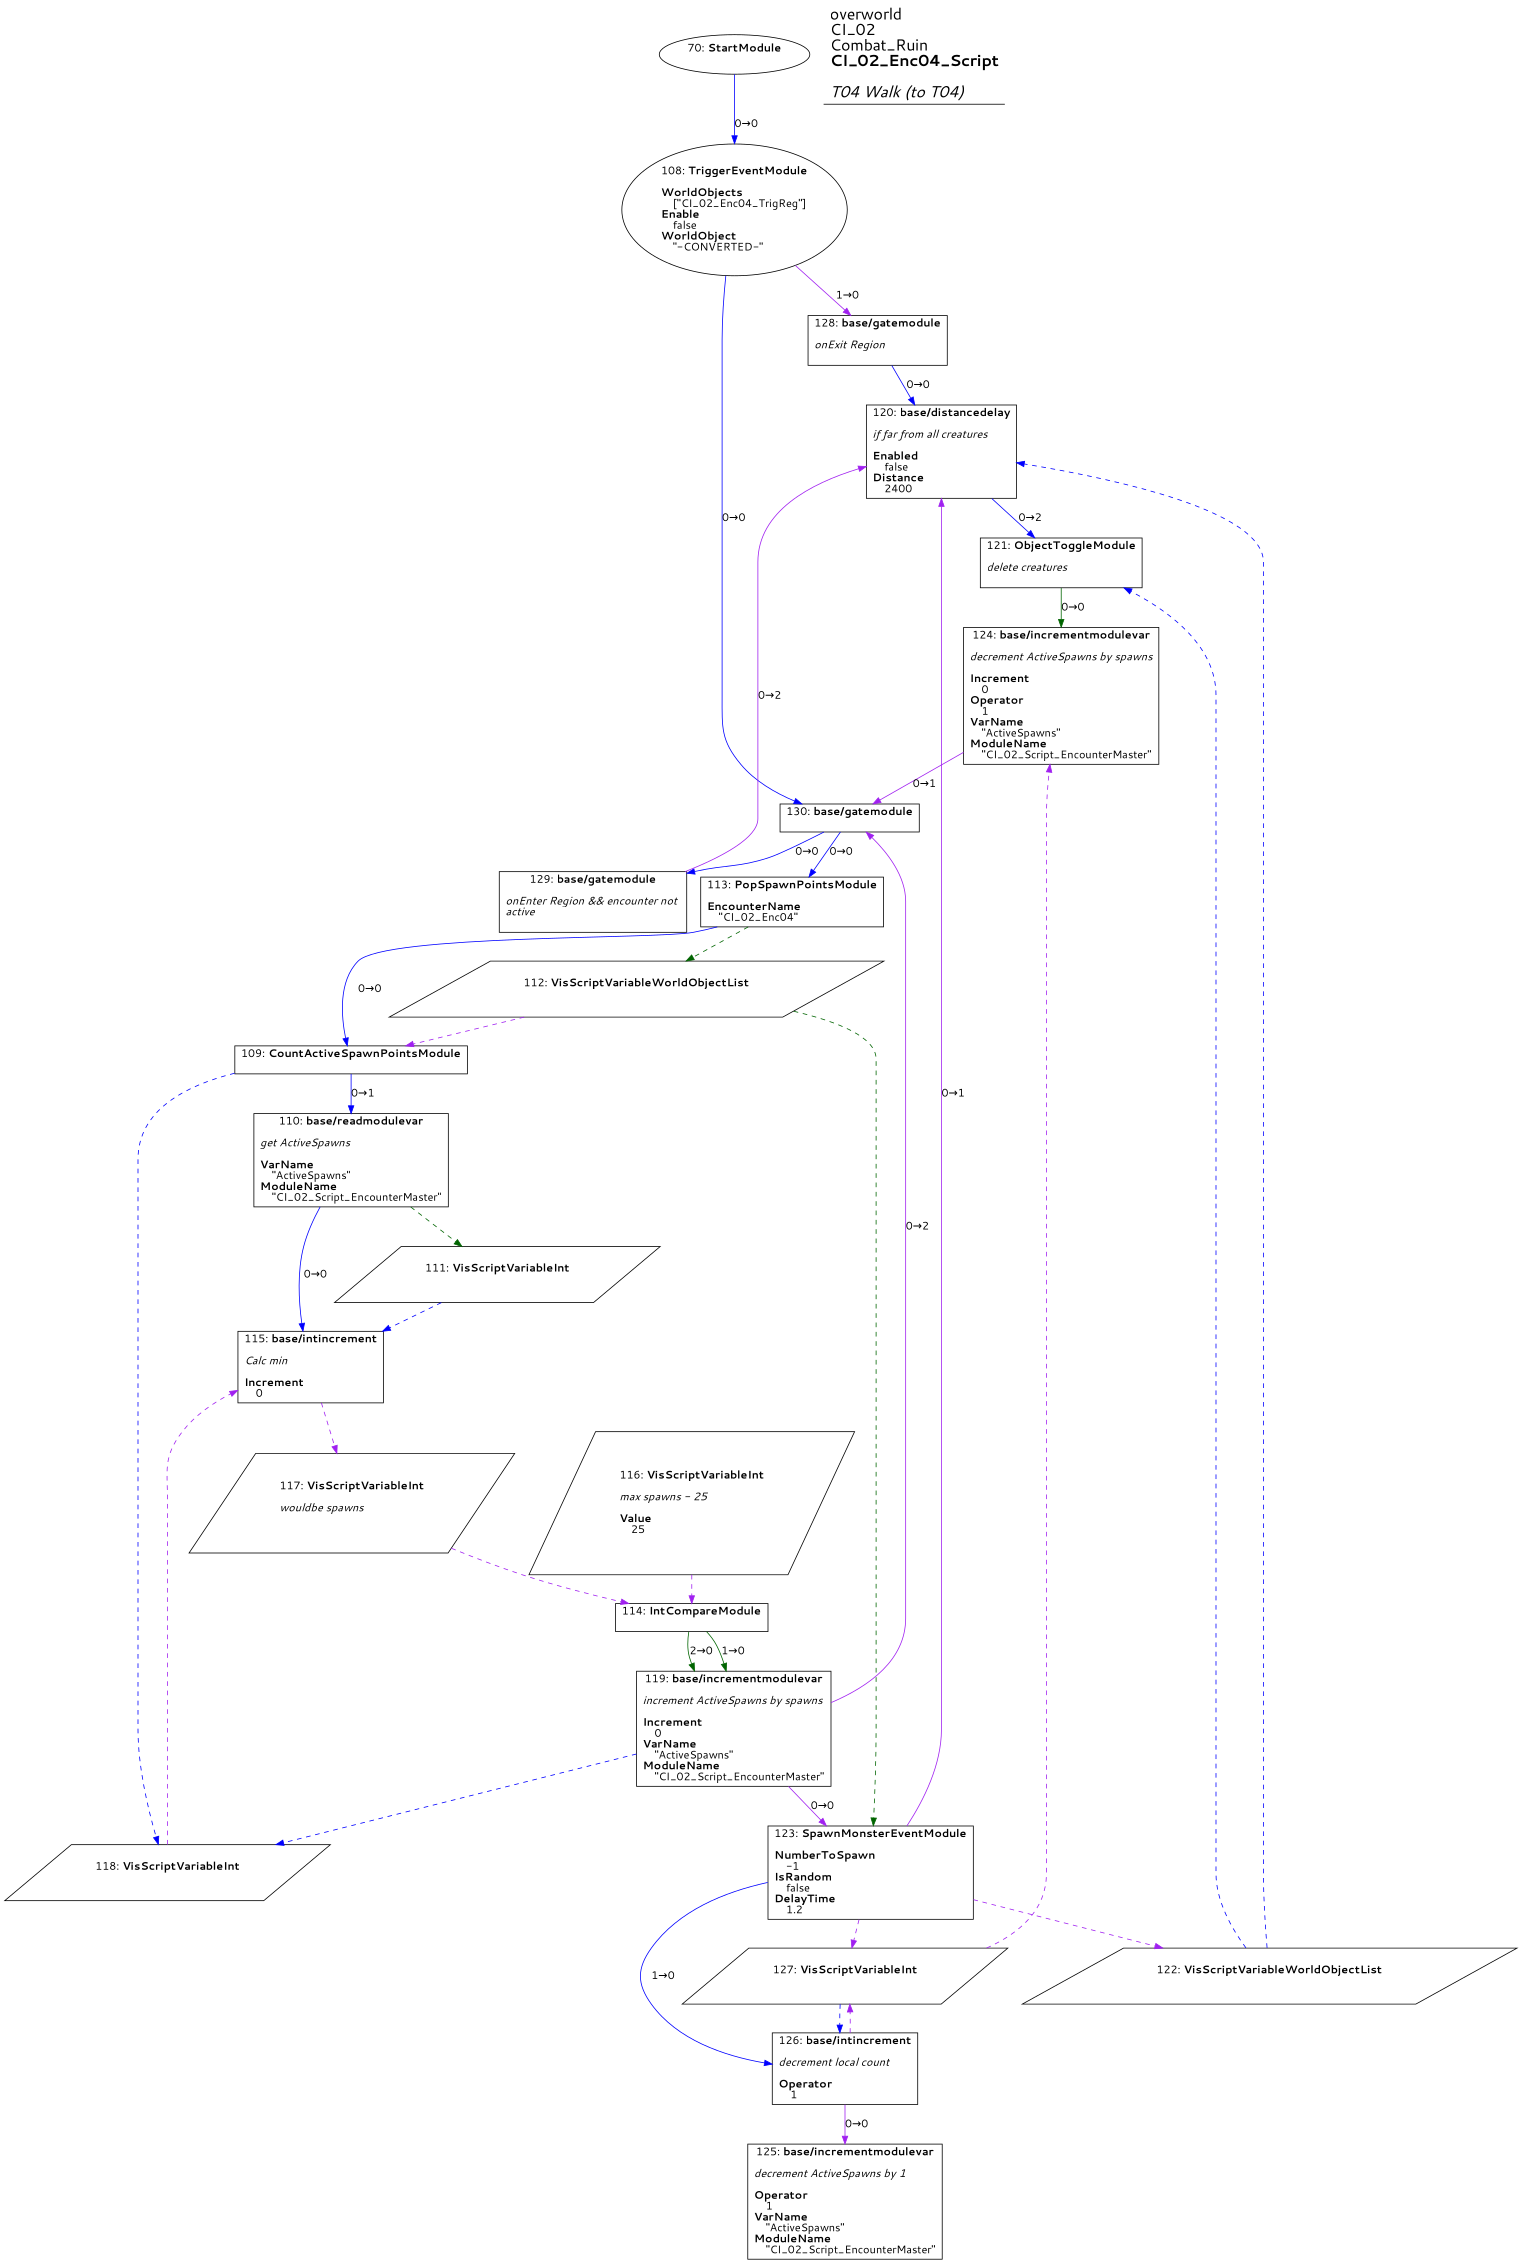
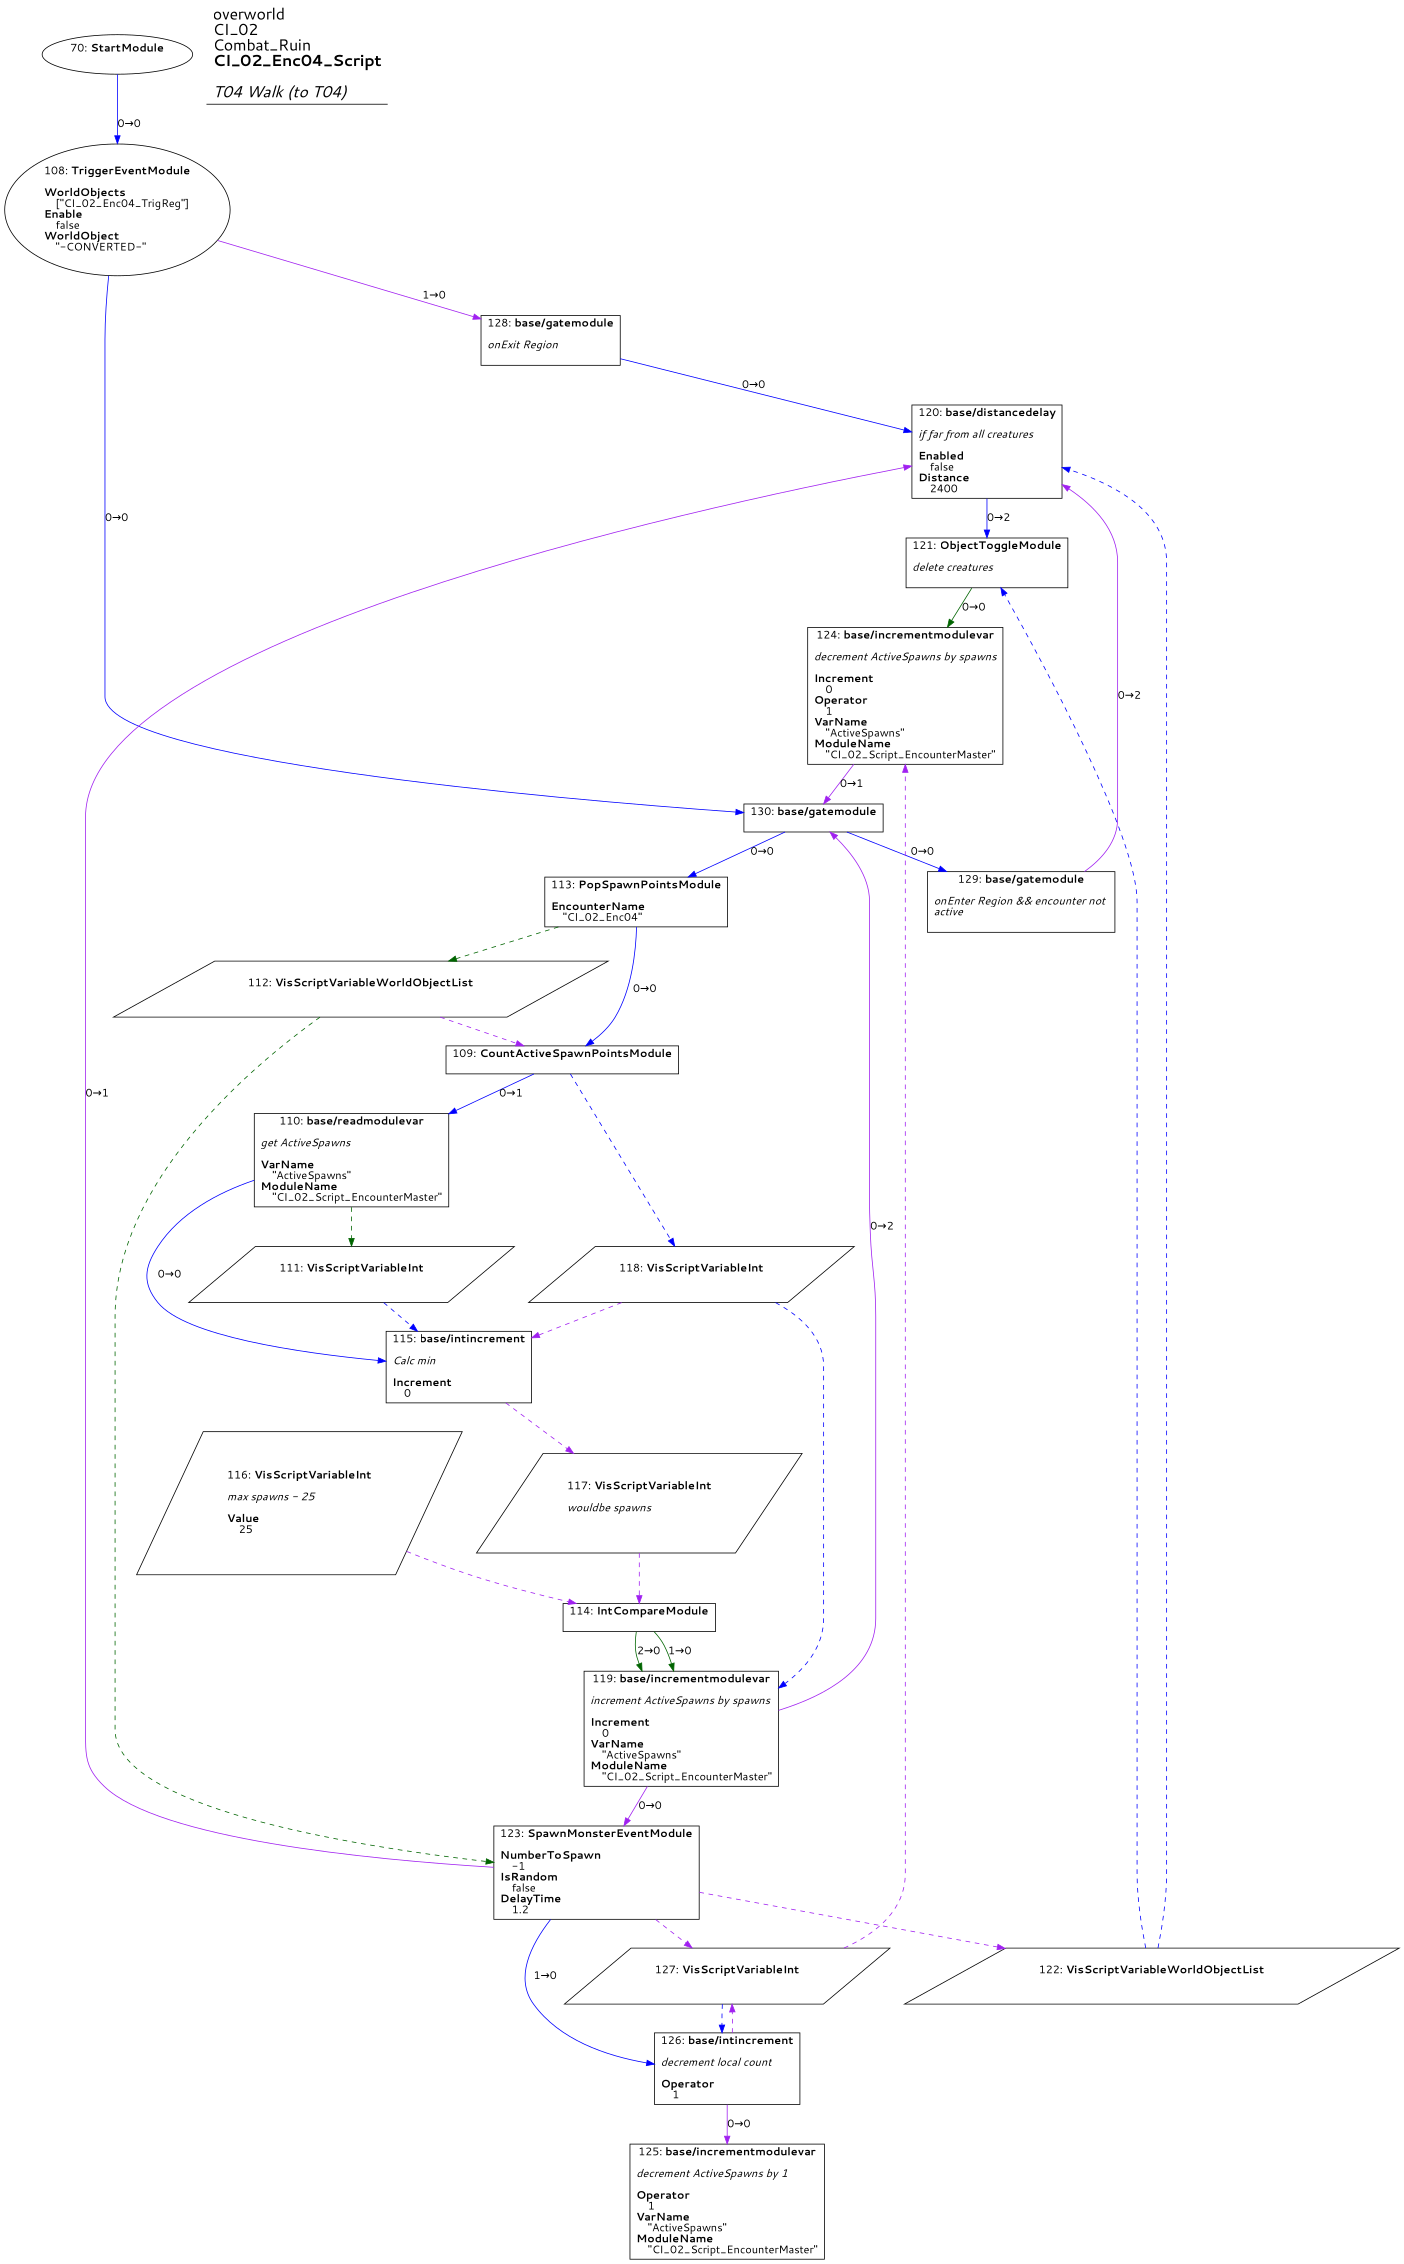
edge "119:" -> "118:": reversed
